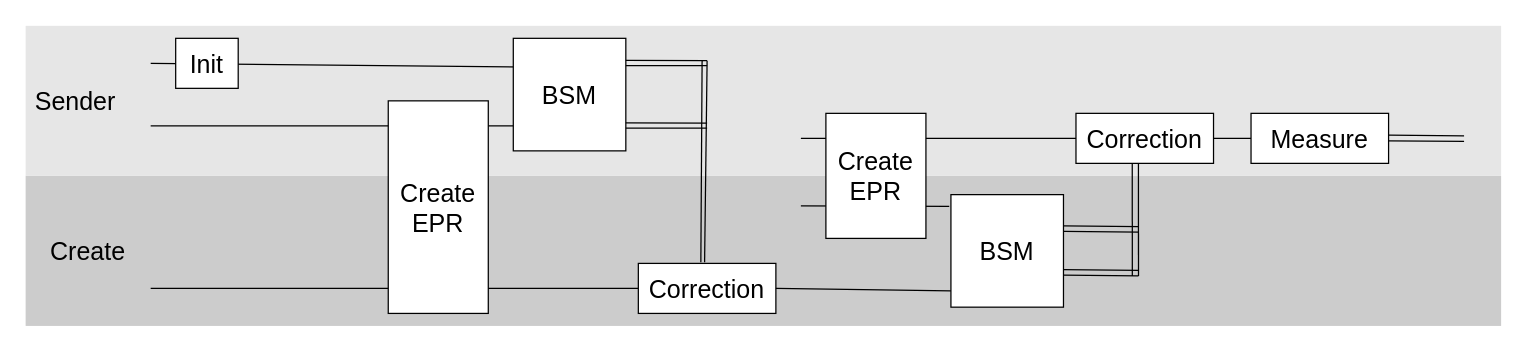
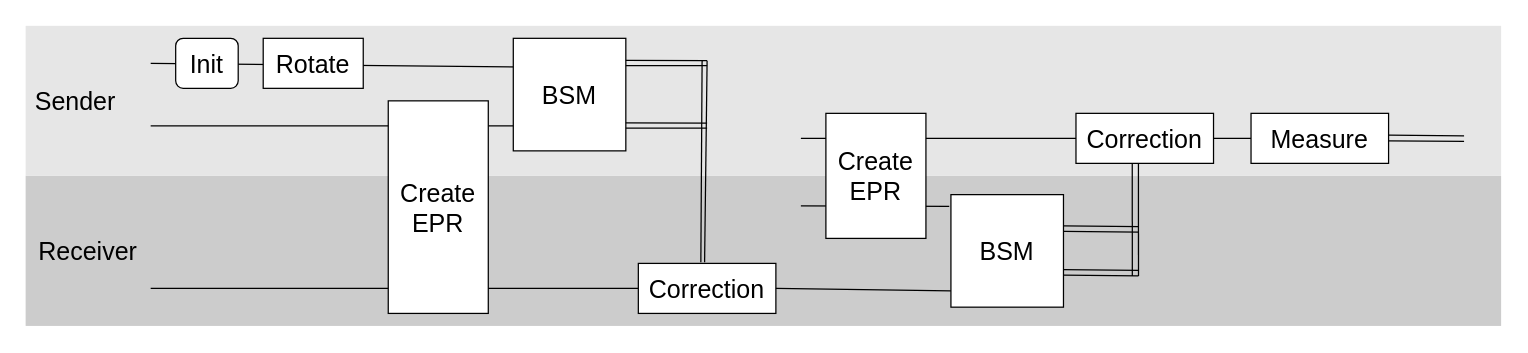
node "Init": shape rectangle -> rounded rectangle
node "Rotate": added
node "Create": label "Create" -> "Receiver"
